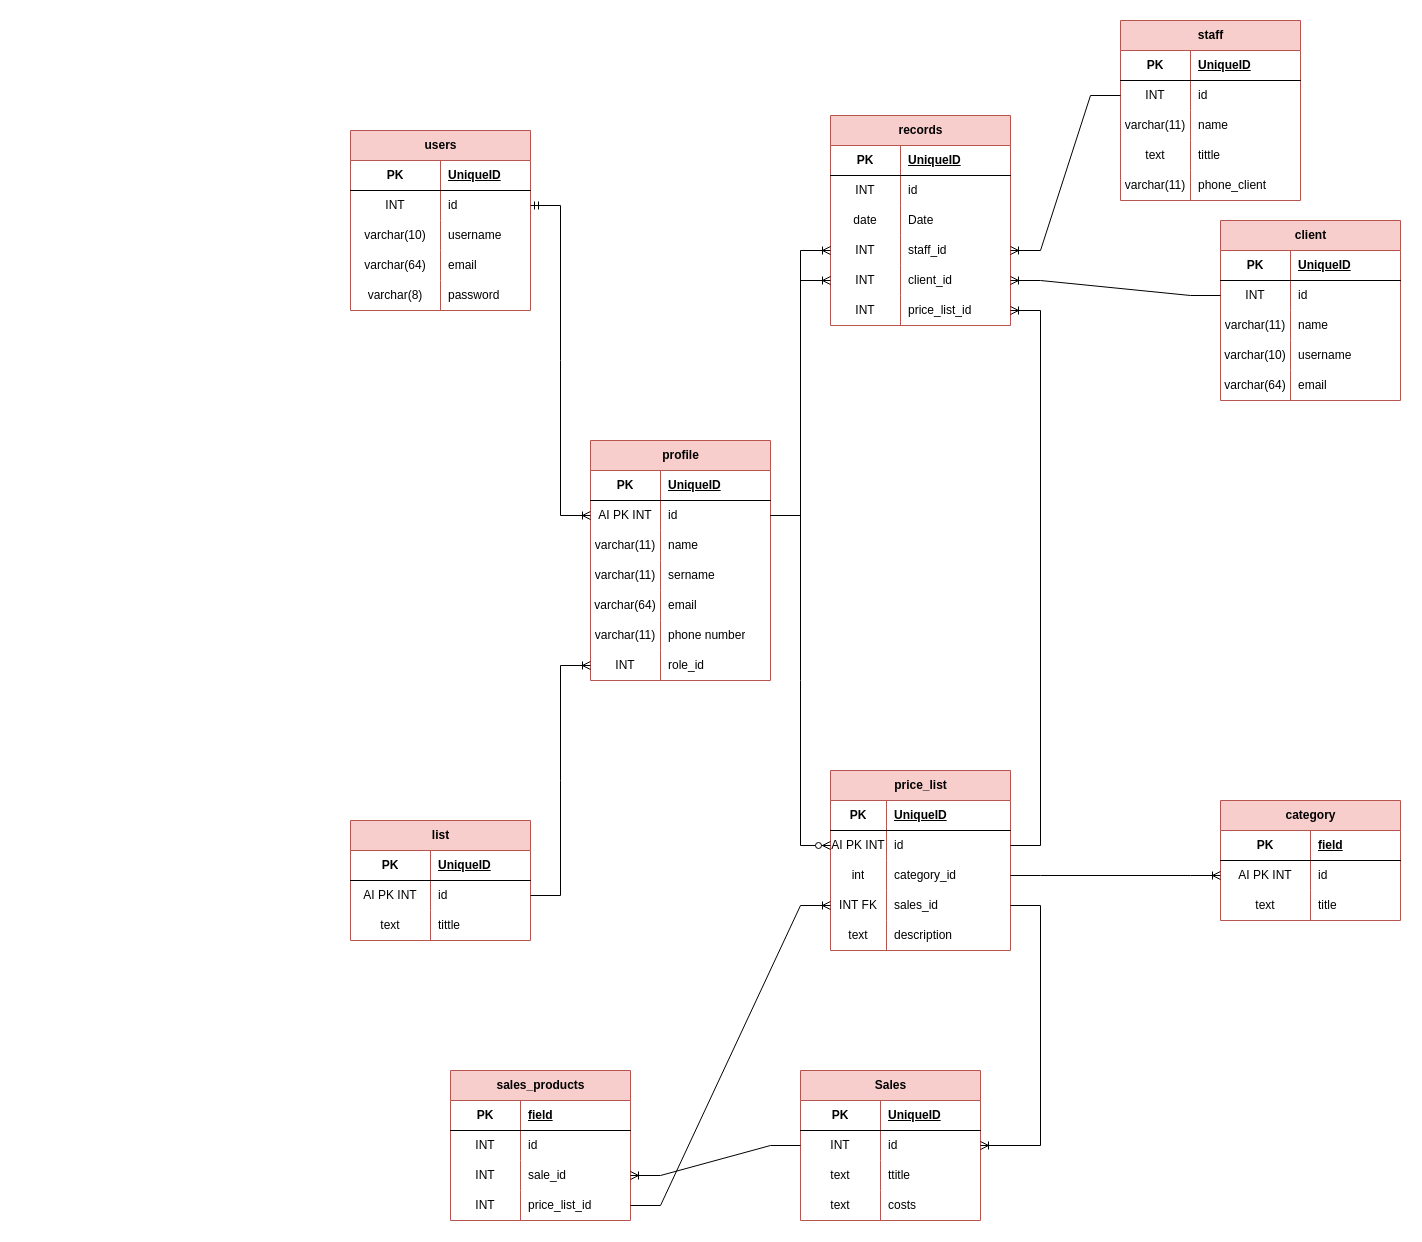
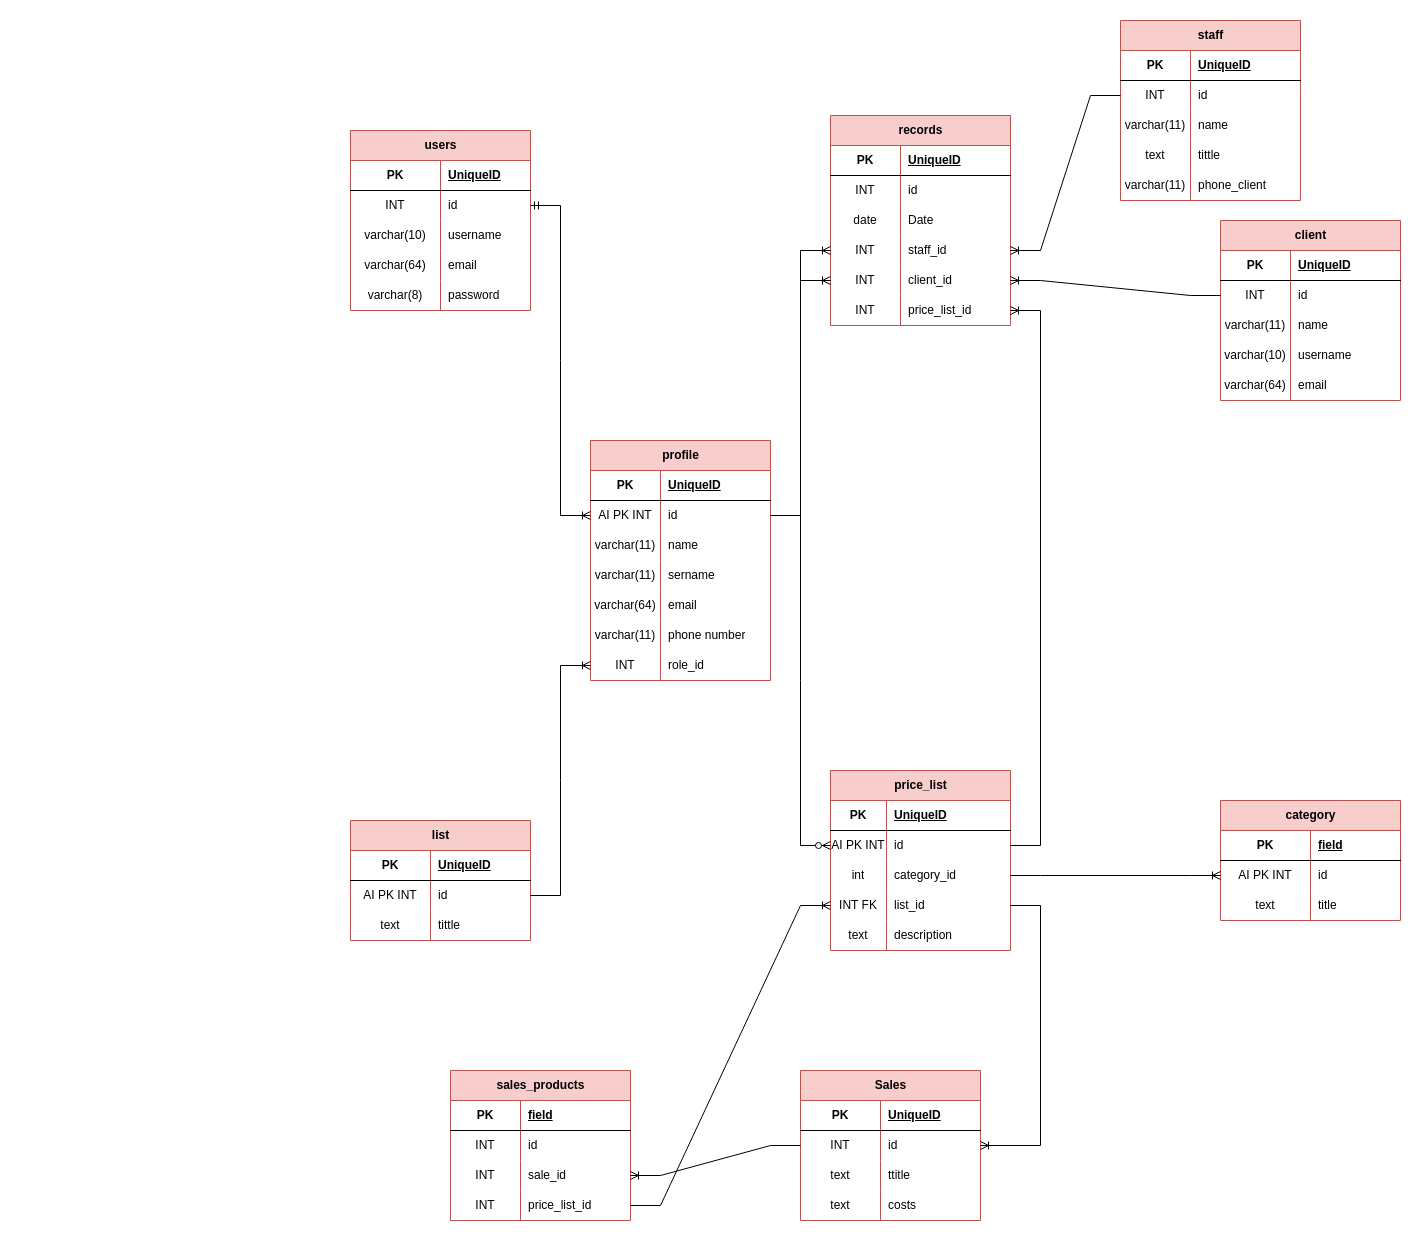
node "sales_id": label "sales_id" -> "list_id"
